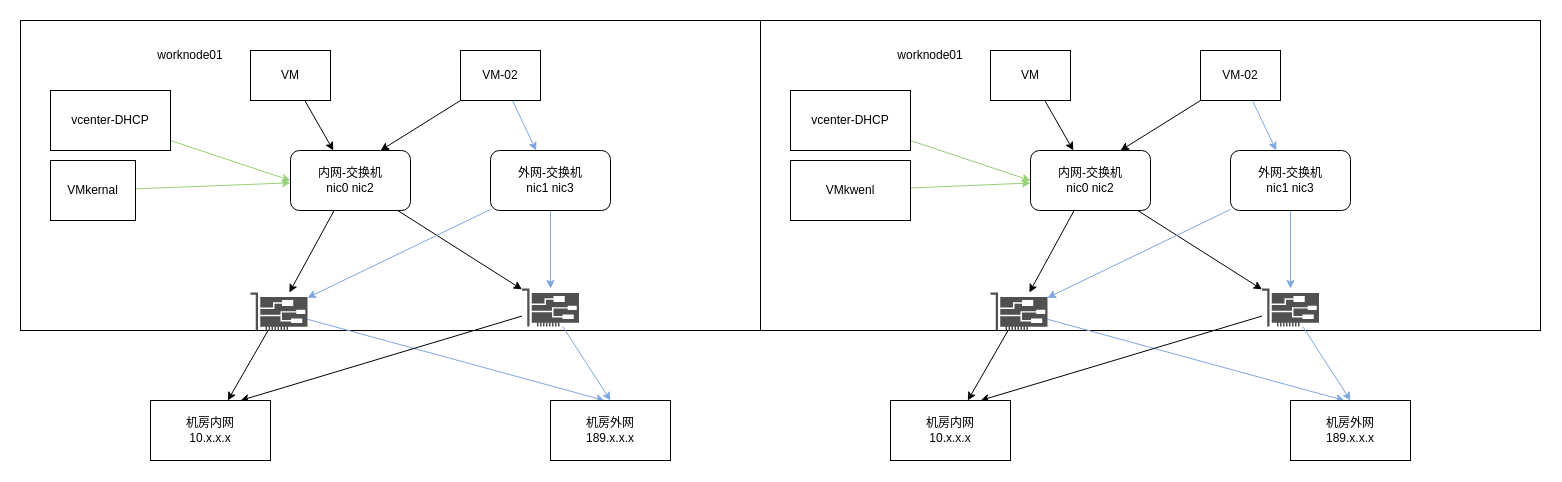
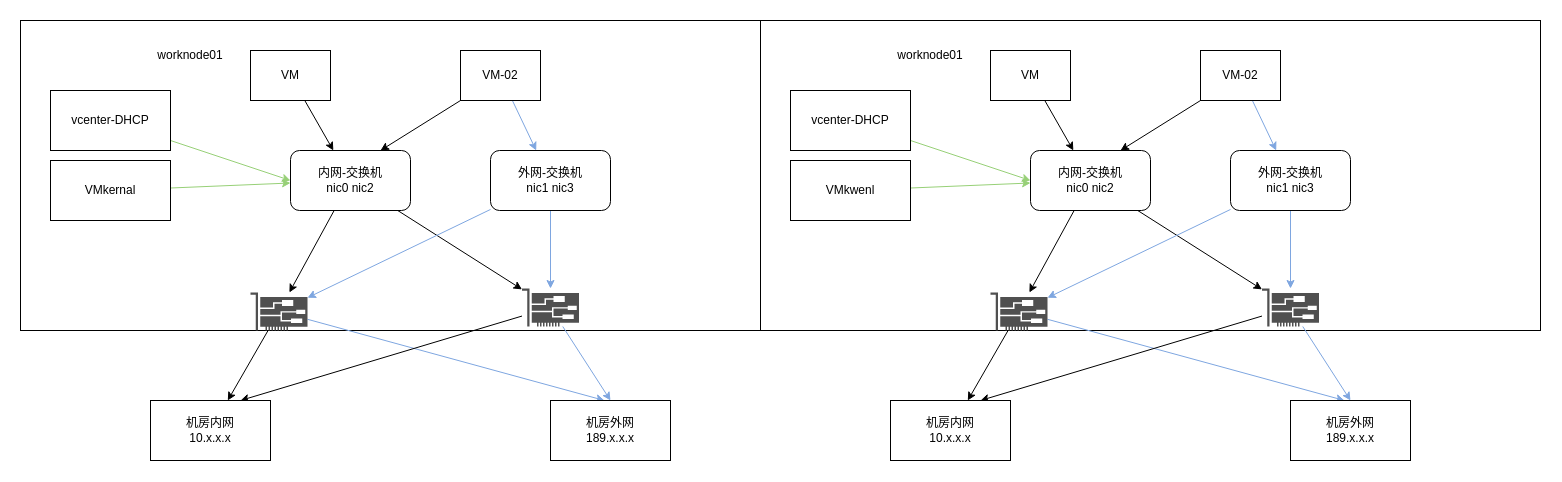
node "VMkernal": size 85x60 -> 120x60
